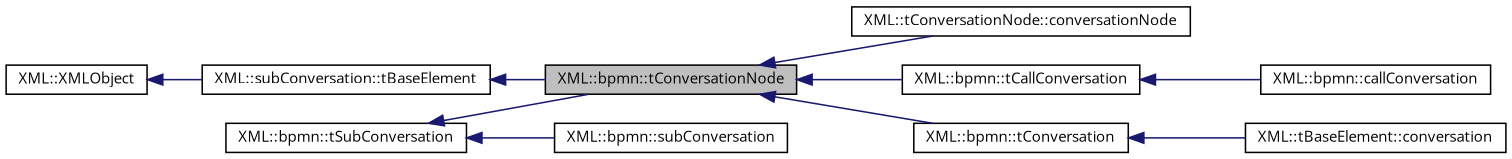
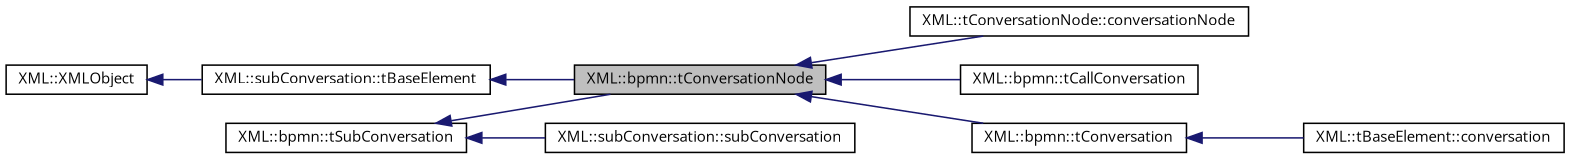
node "XML::bpmn::callConversation": removed
node "XML::bpmn::subConversation": label "XML::bpmn::subConversation" -> "XML::subConversation::subConversation"
